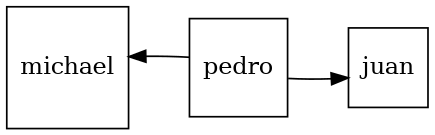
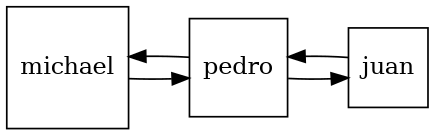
edge "juan" -> "pedro": added
edge "michael" -> "pedro": added
